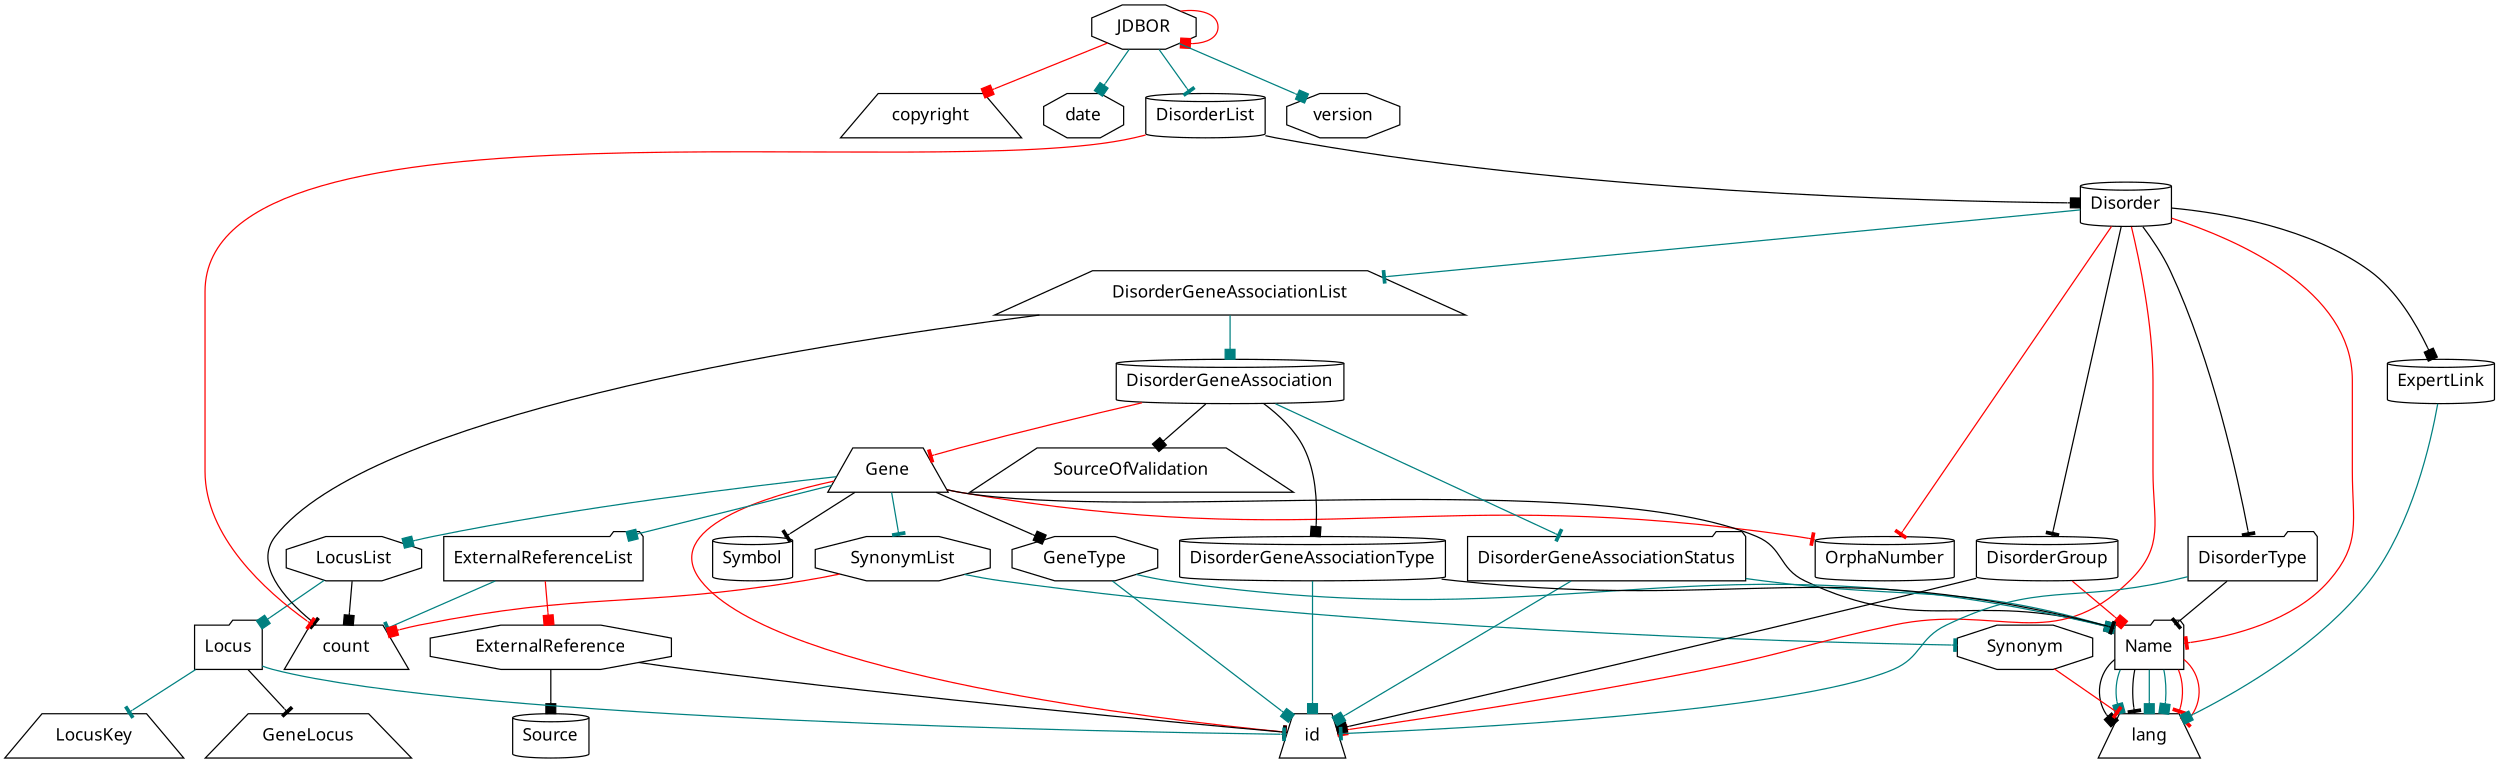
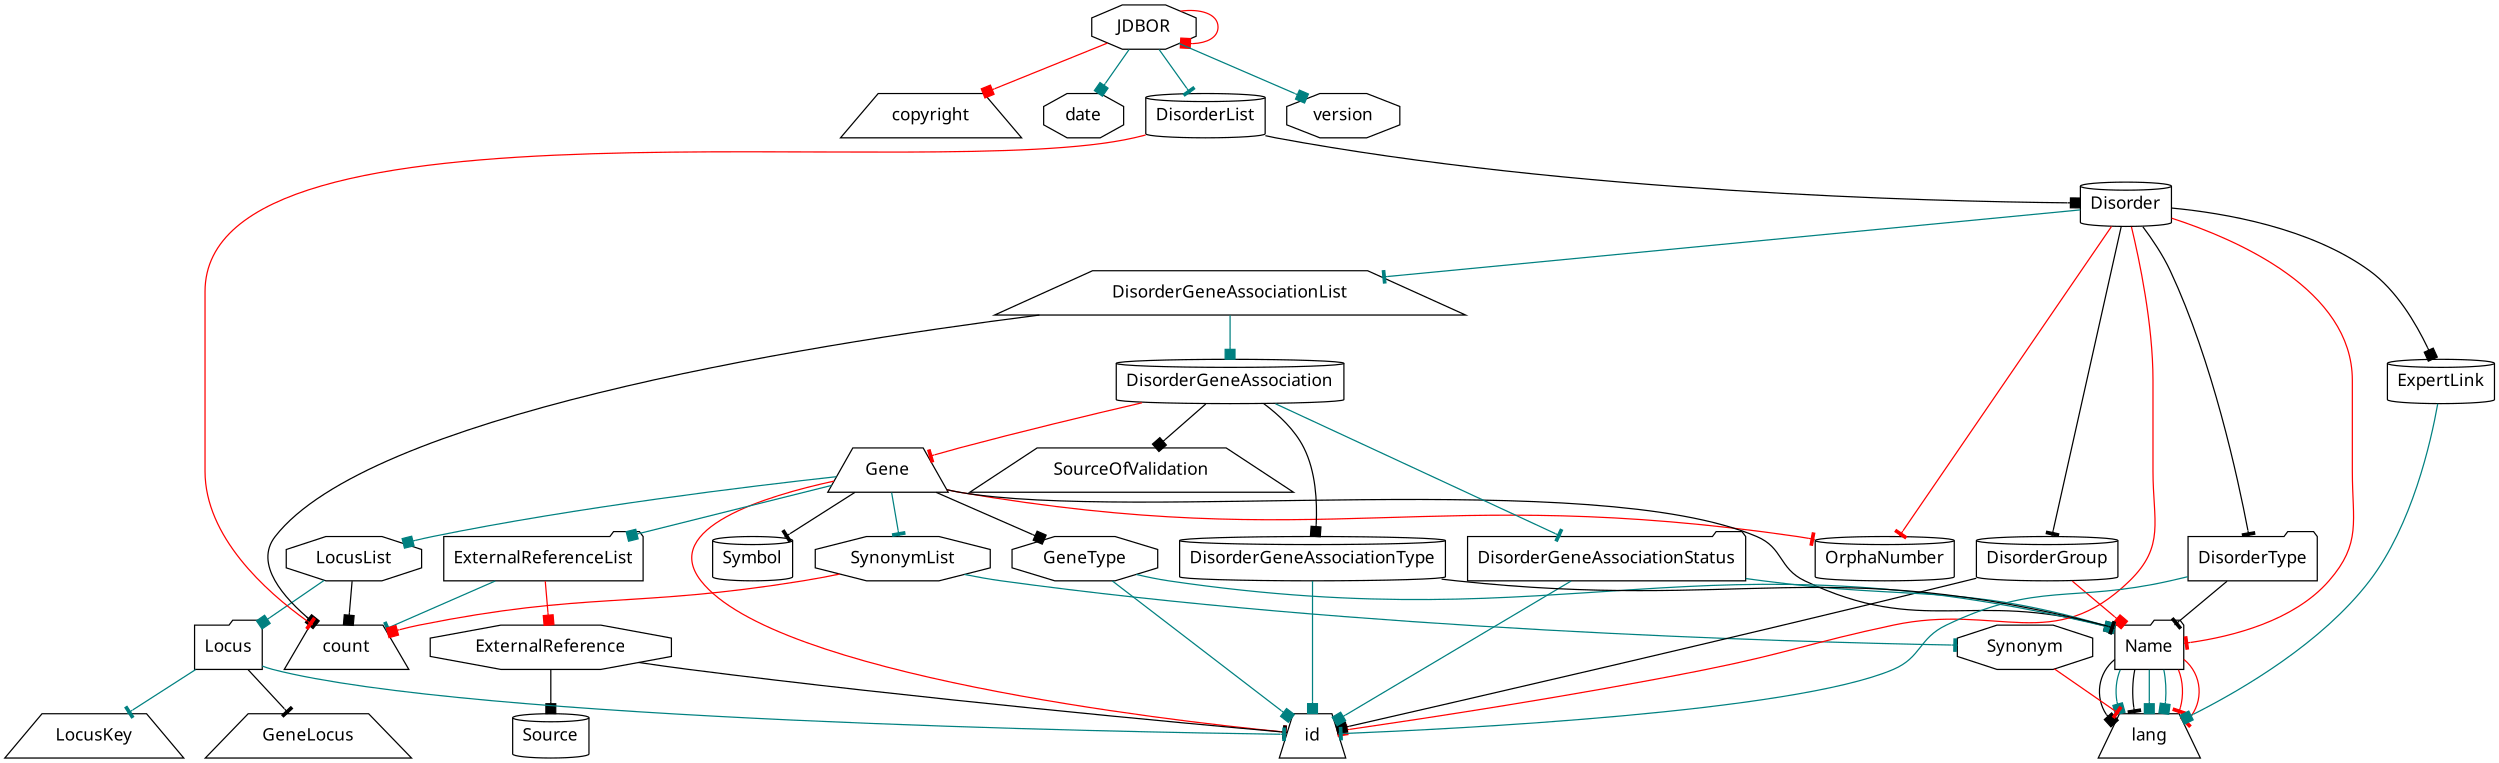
edge "DisorderGeneAssociationList" -> "count": arrowhead tee -> box
